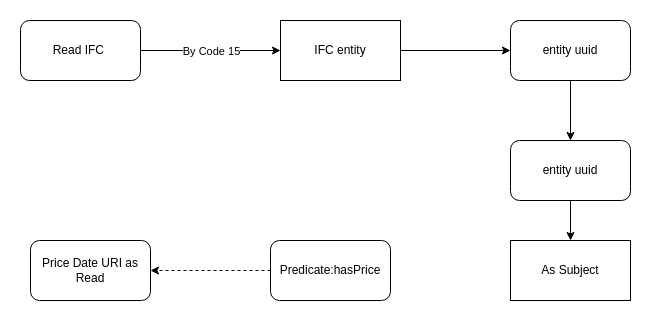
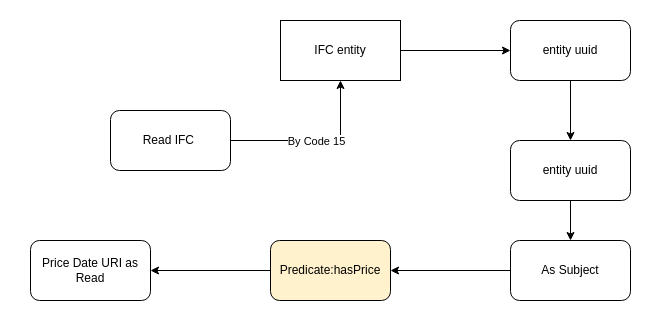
node "Read IFC": moved (81, 51) -> (171, 141)
edge "Predicate:hasPrice" -> "Price Date URI as Read": style dashed -> solid
node "Predicate:hasPrice": fillcolor #ffffff -> #fff2cc
edge "As Subject" -> "Predicate:hasPrice": added
node "As Subject": shape rectangle -> rounded rectangle
